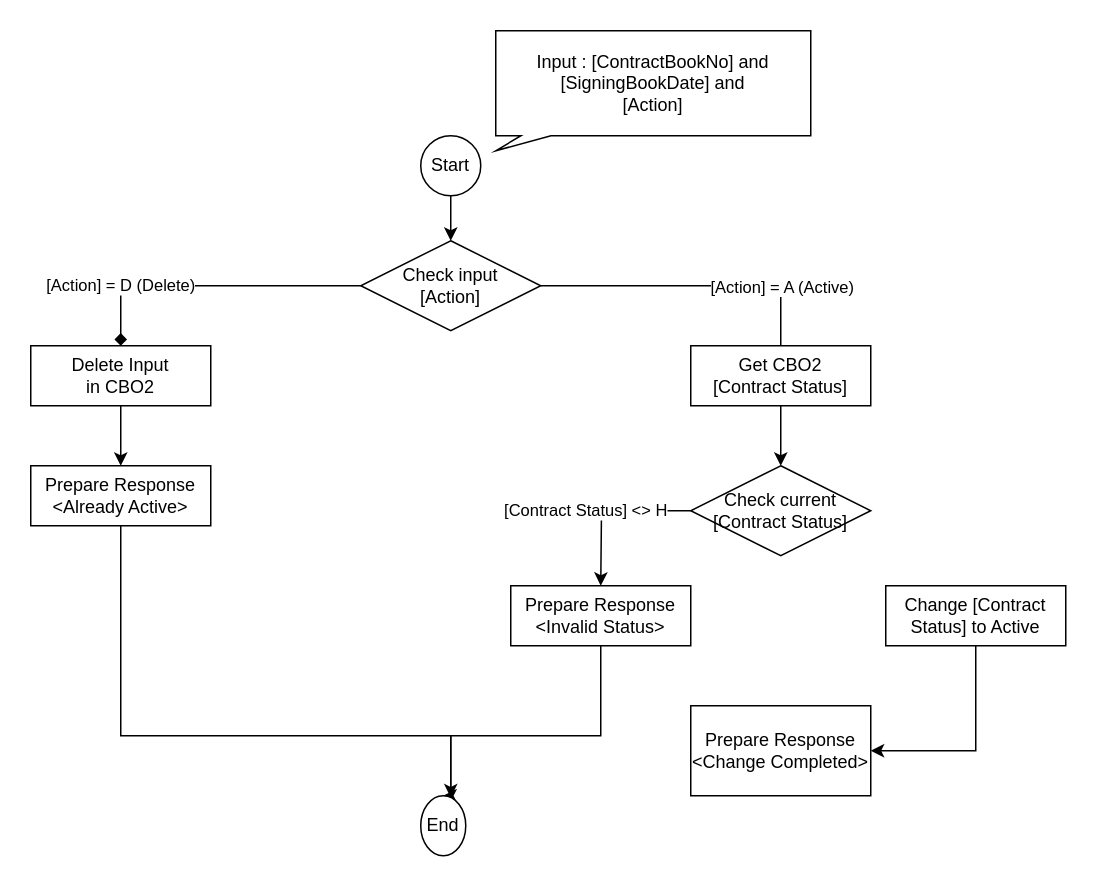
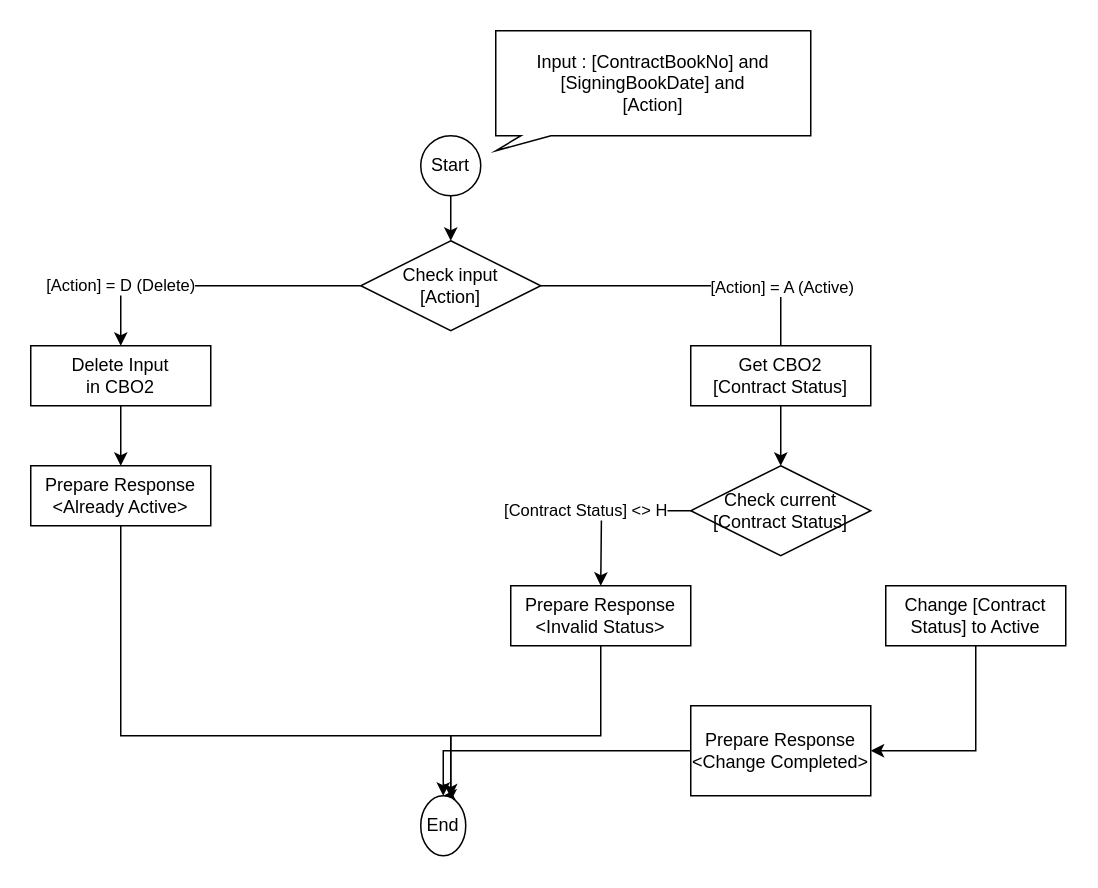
edge "Check input [Action]" -> "Delete Input in CBO2": arrowhead diamond -> classic
edge "Prepare Response <Change Completed>" -> "End": added
